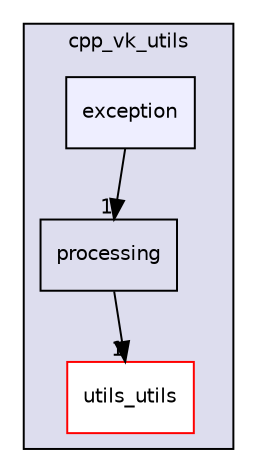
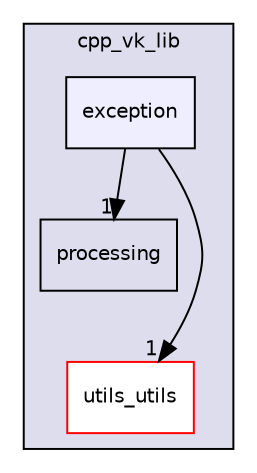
cluster "cpp_vk_utils": label "cpp_vk_utils" -> "cpp_vk_lib"
edge "processing" -> "utils_utils": now "exception" -> "utils_utils"
